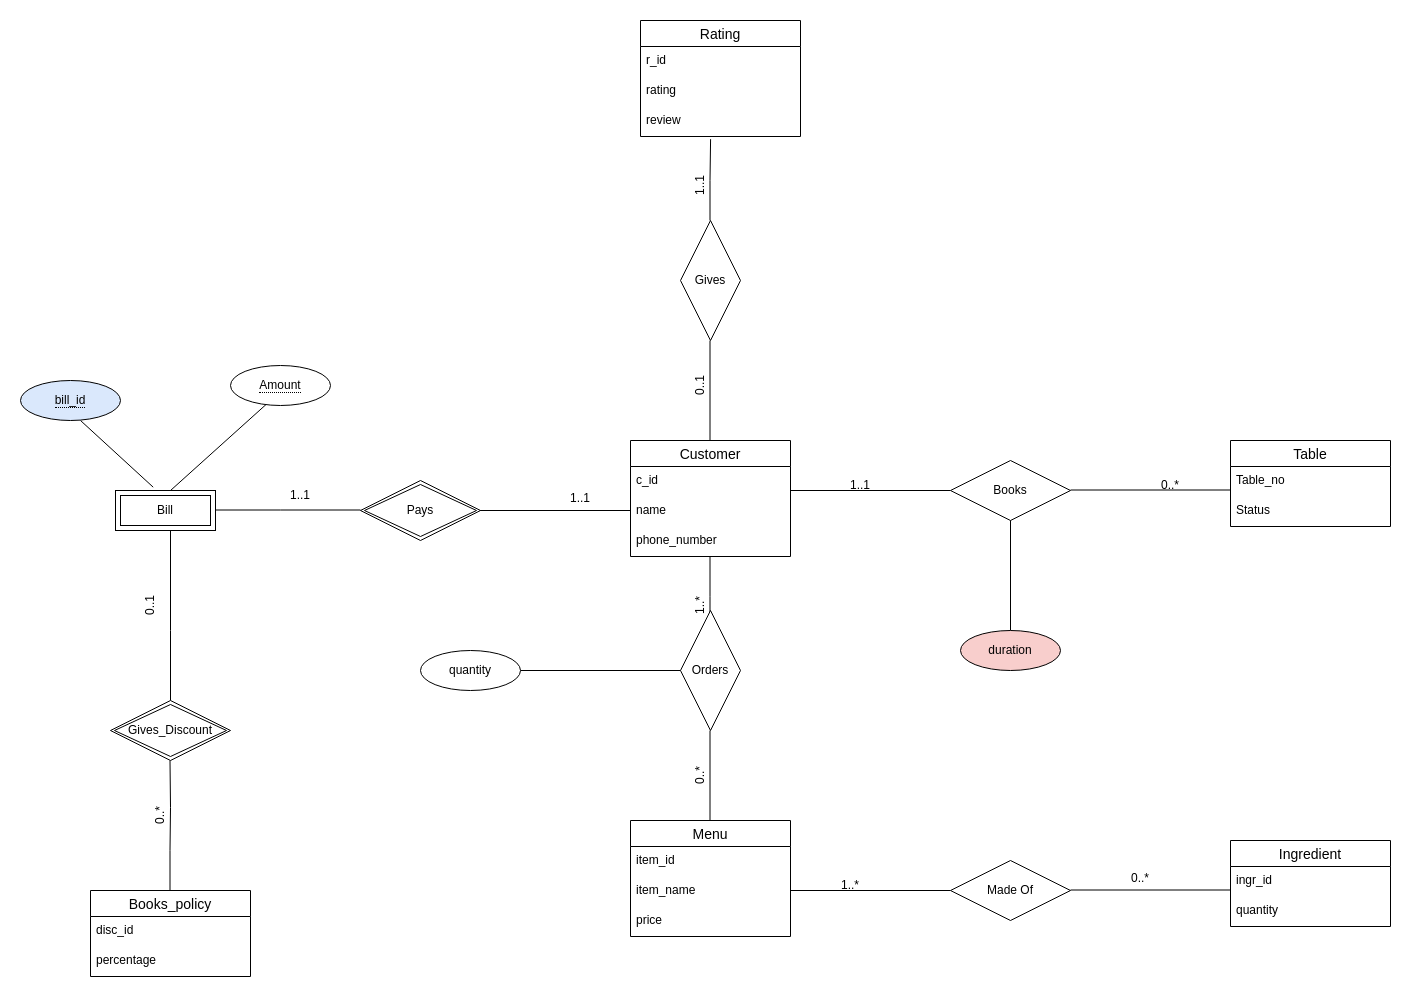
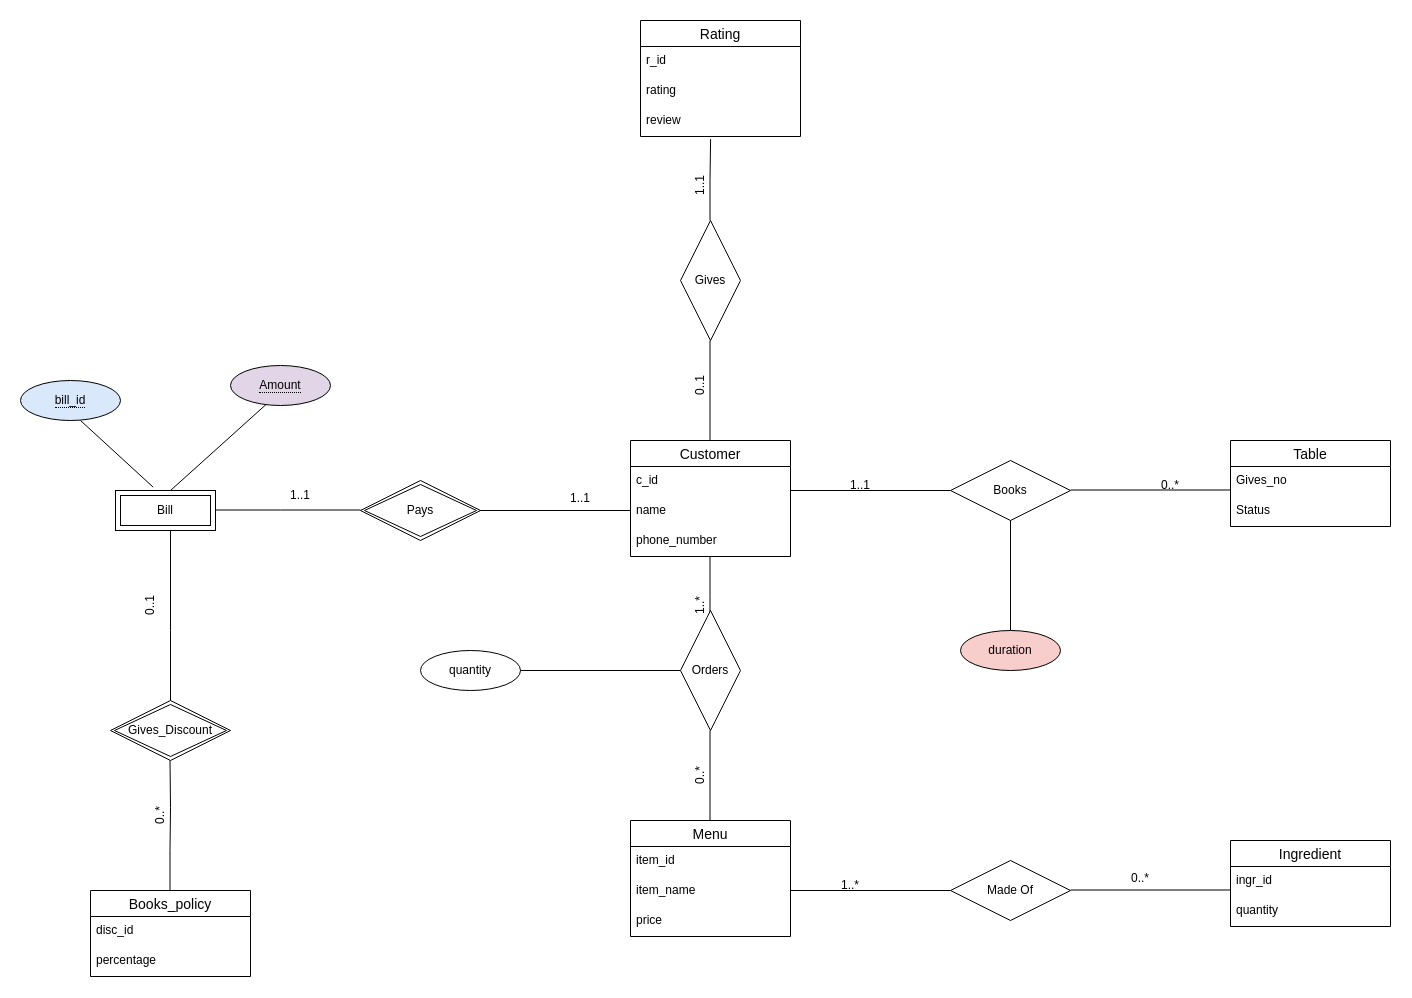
node "Amount": fillcolor #ffffff -> #e1d5e7
node "Table_no": label "Table_no" -> "Gives_no"
